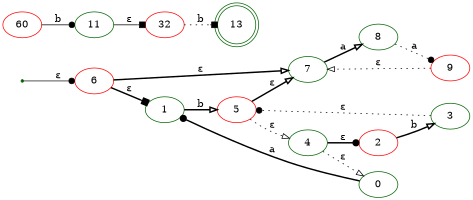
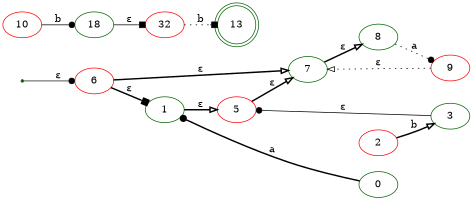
node "60": label "60" -> "10"
node "11": label "11" -> "18"
edge "7" -> "8": label "a" -> "ε"
edge "1" -> "5": label "b" -> "ε"
edge "3" -> "5": style dotted -> solid
node "4": removed
